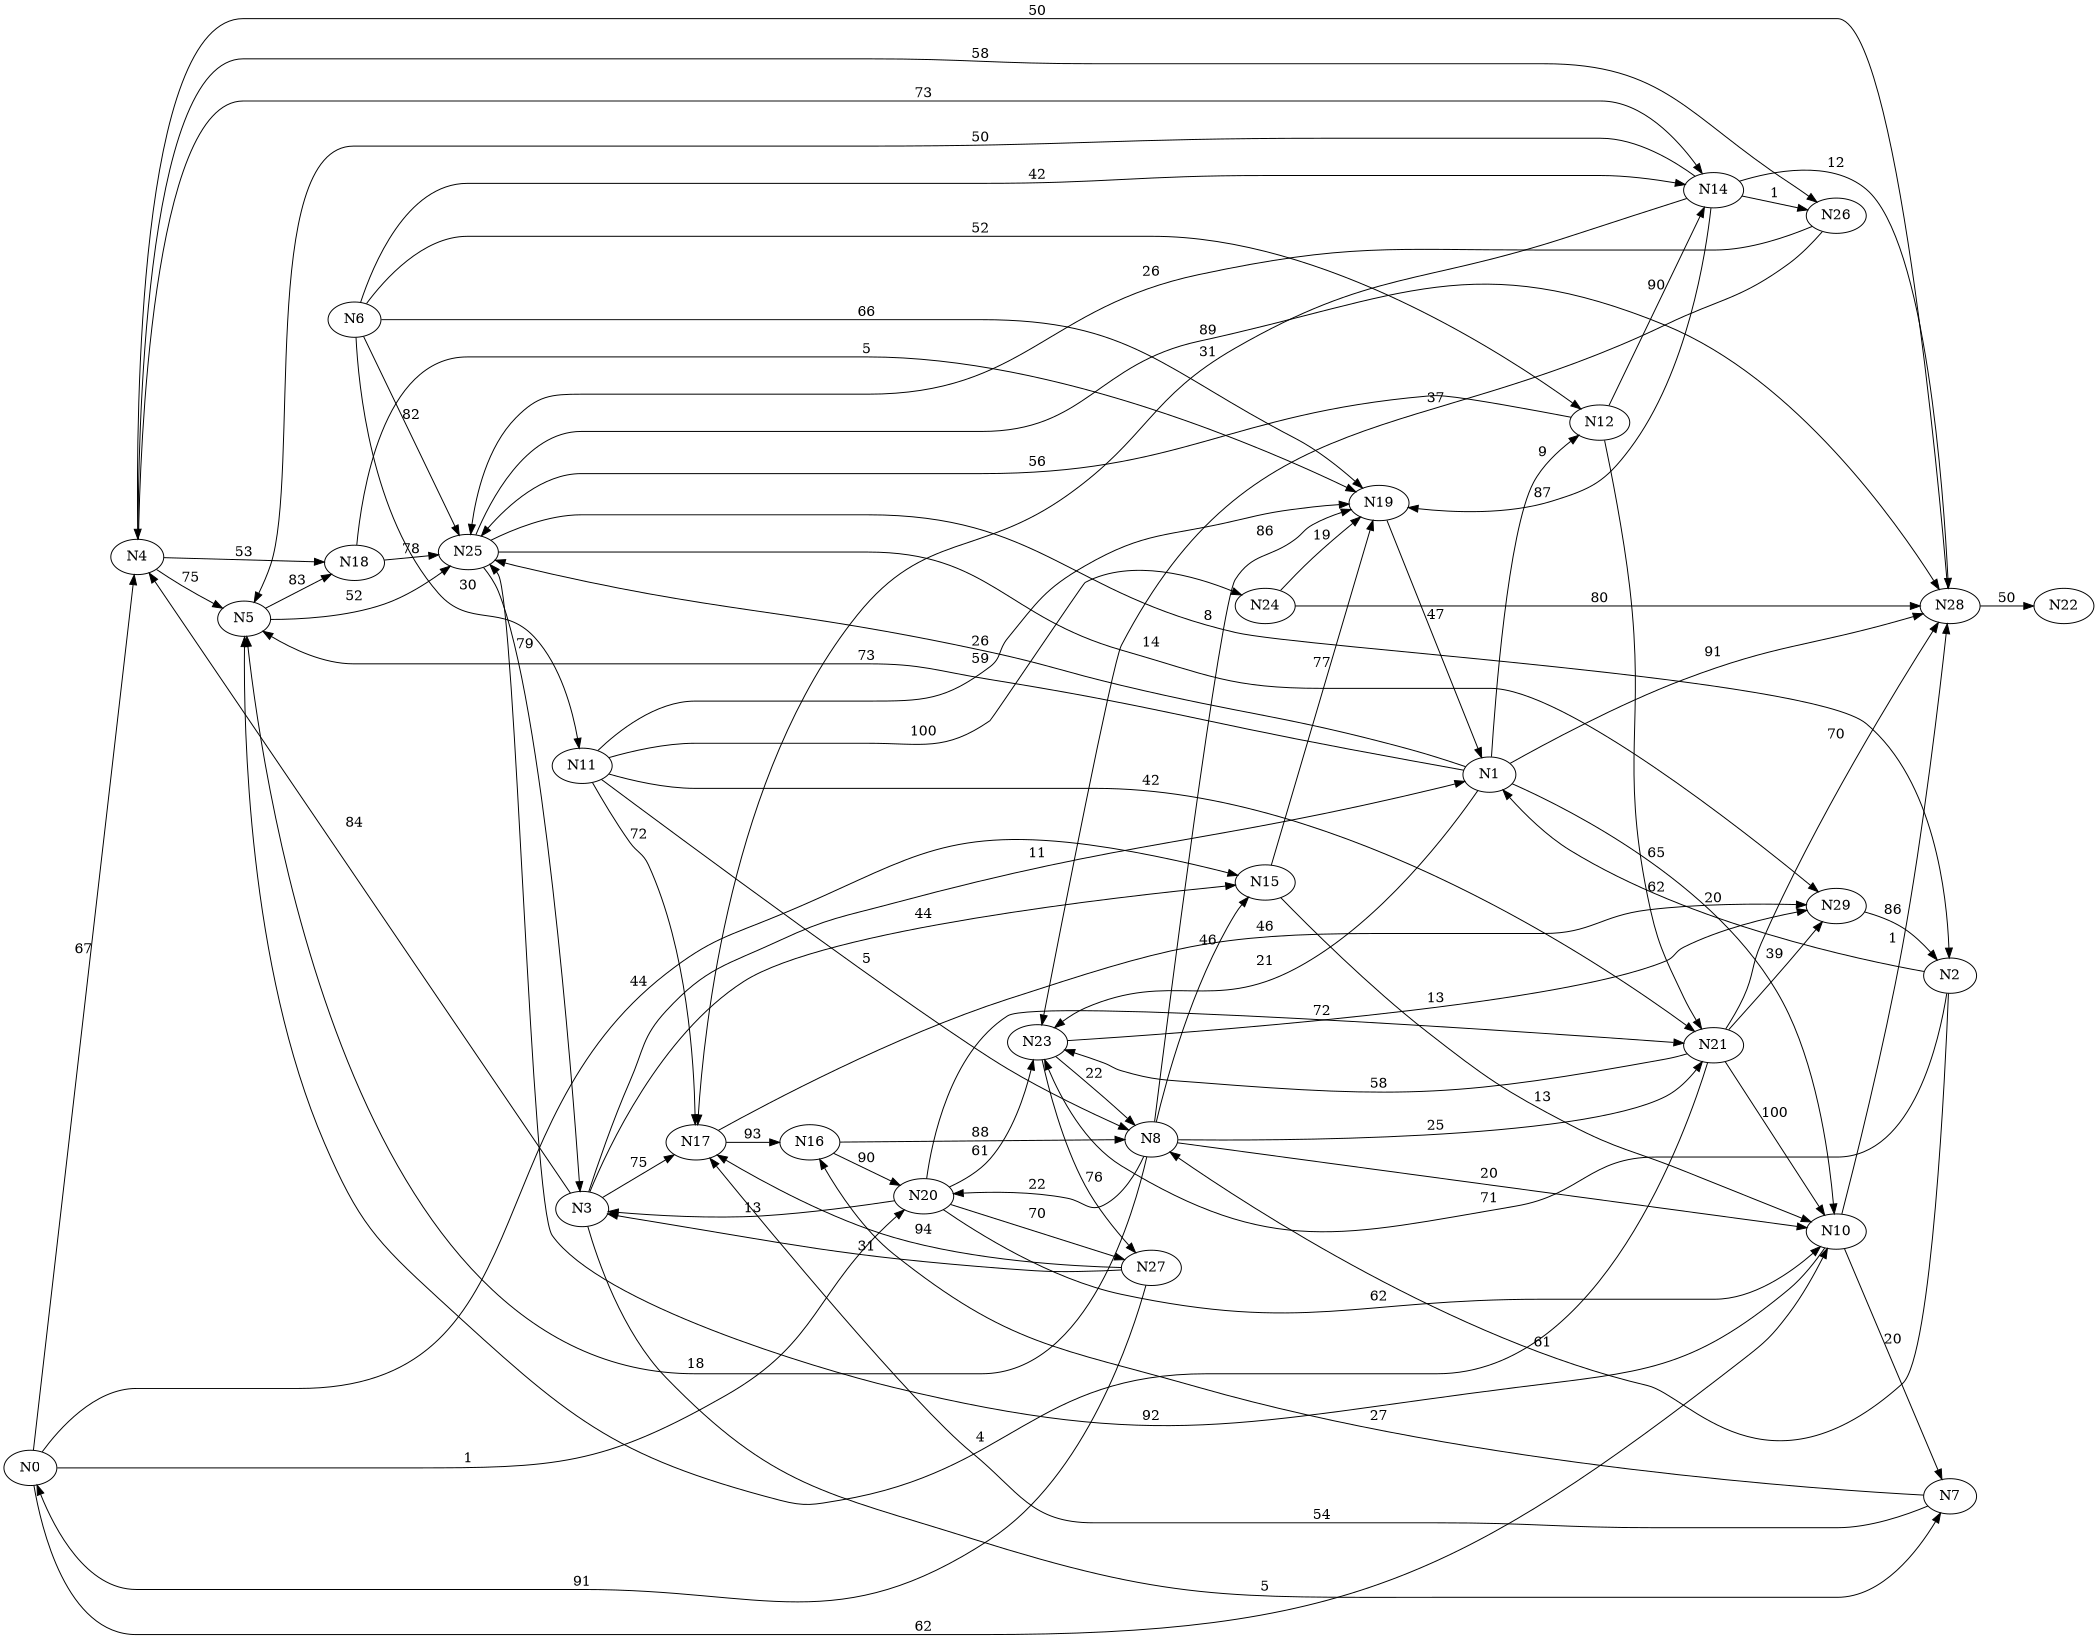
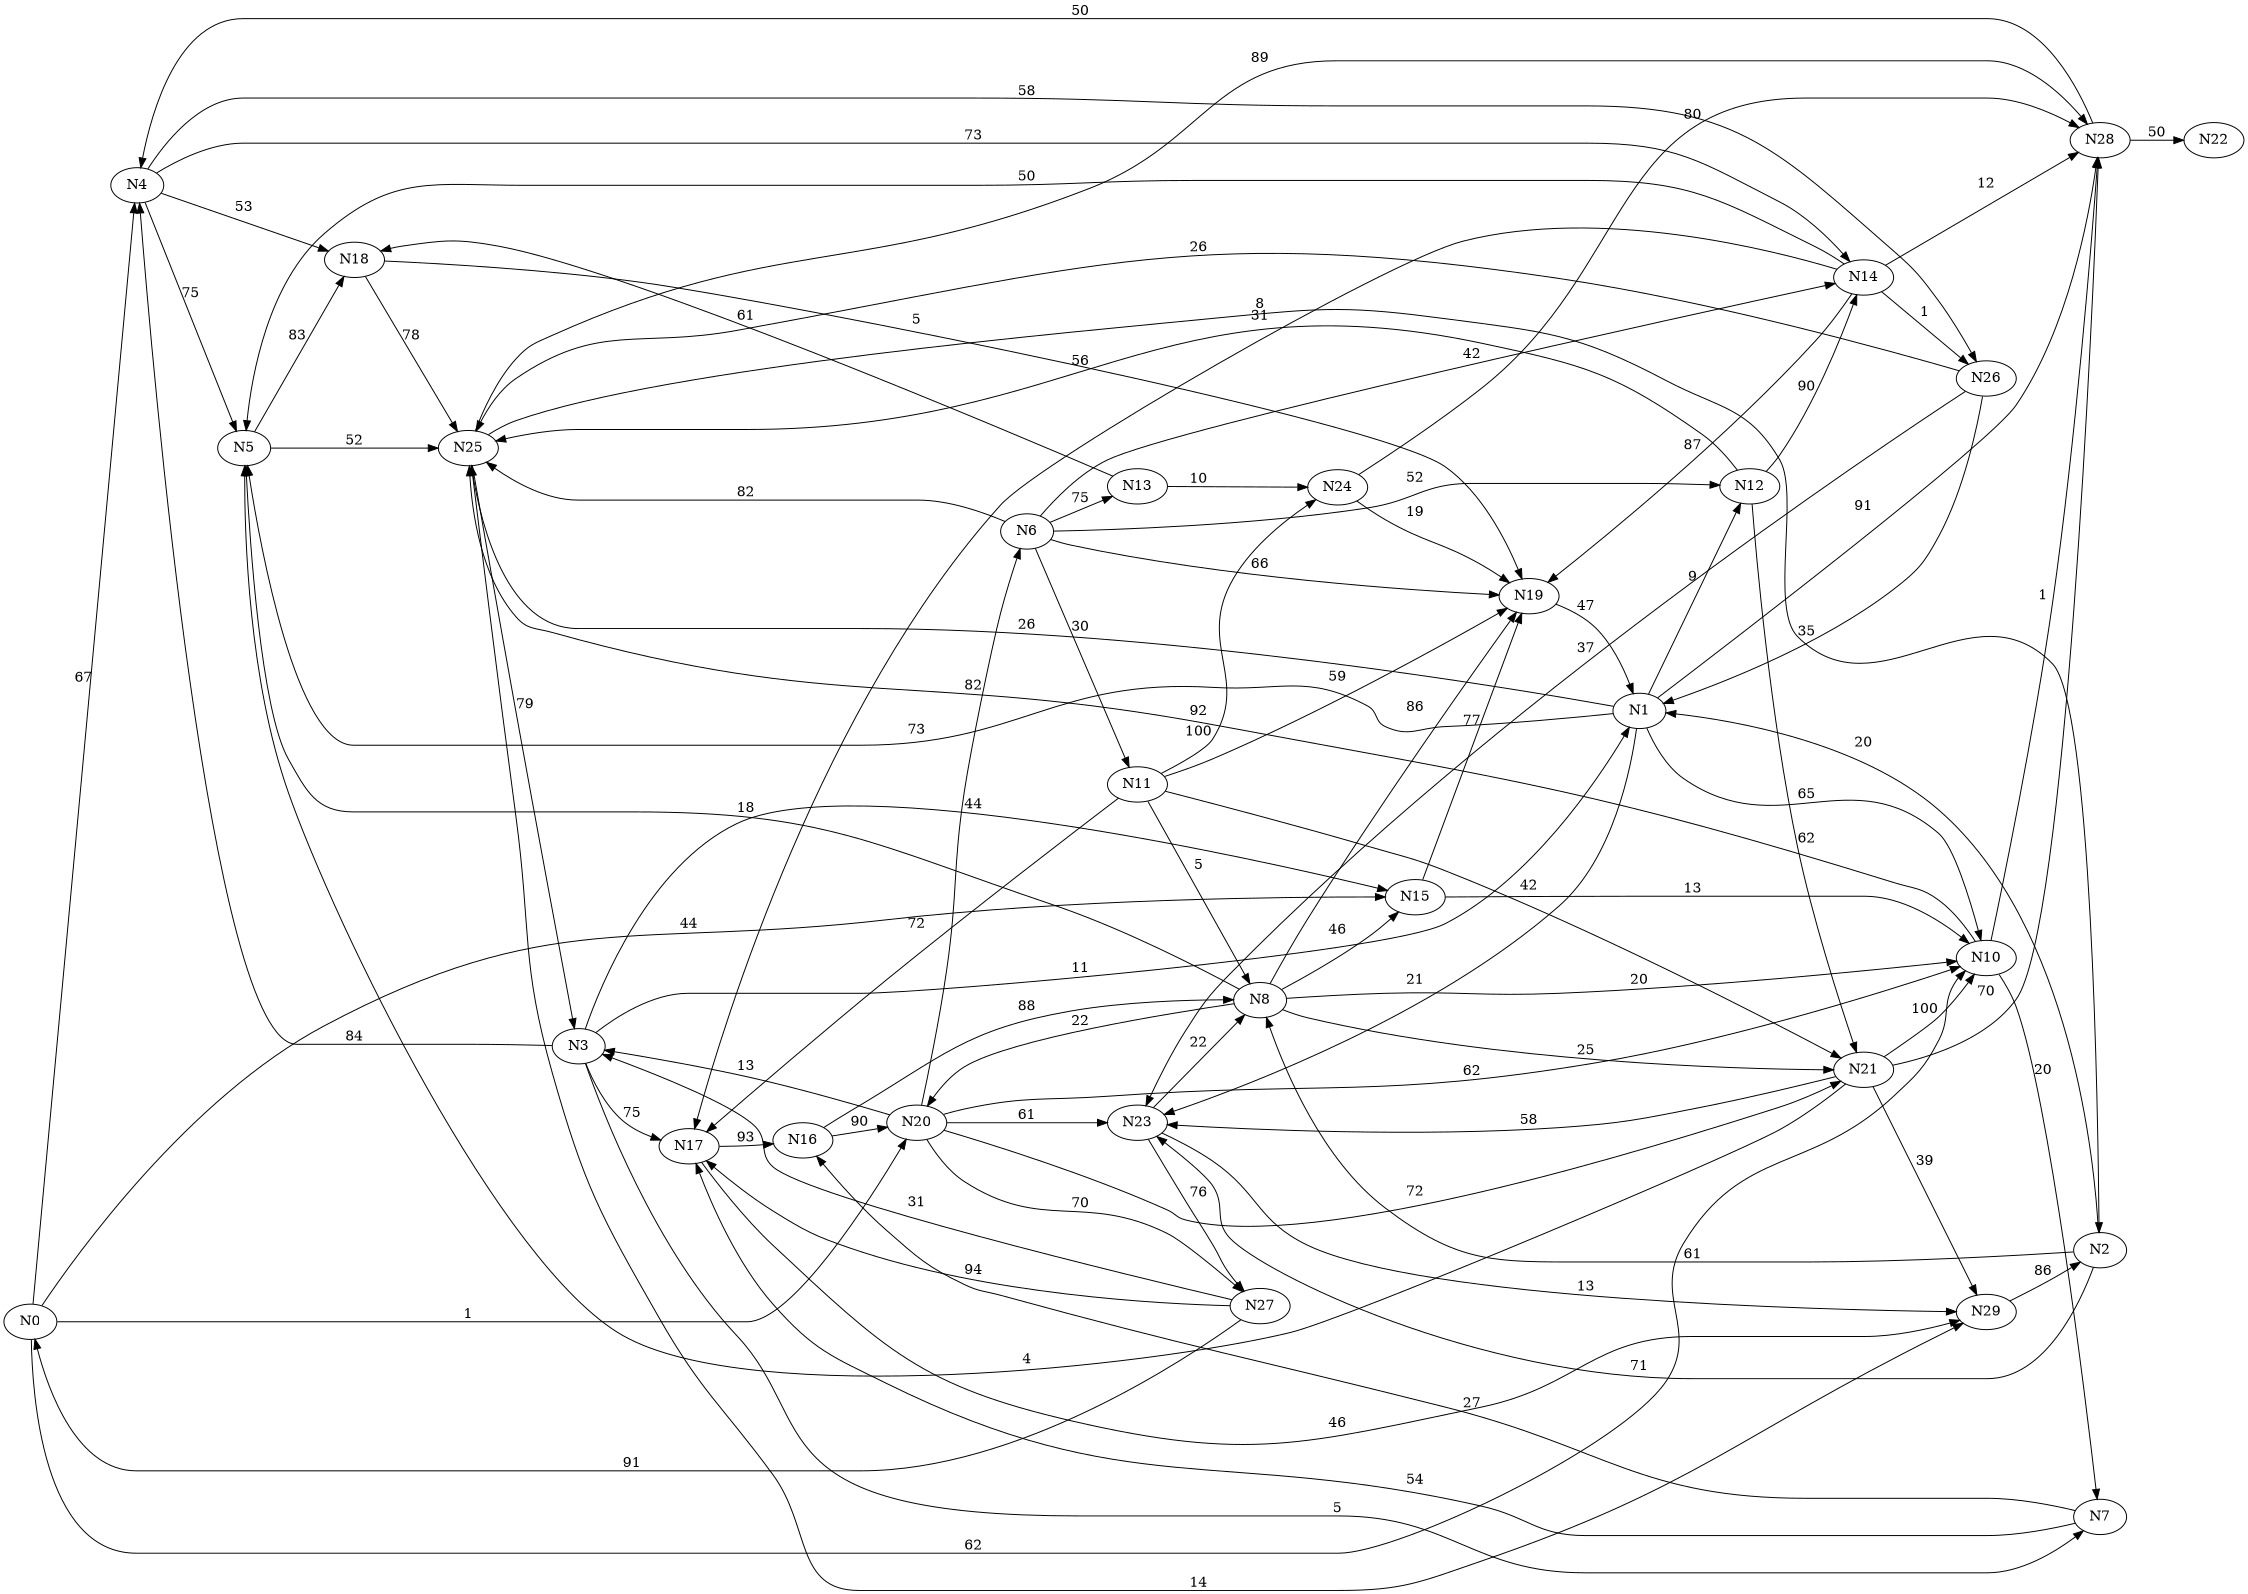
node "N13": added
edge "N26" -> "N1": added, label "35"
edge "N20" -> "N6": added, label "82"
